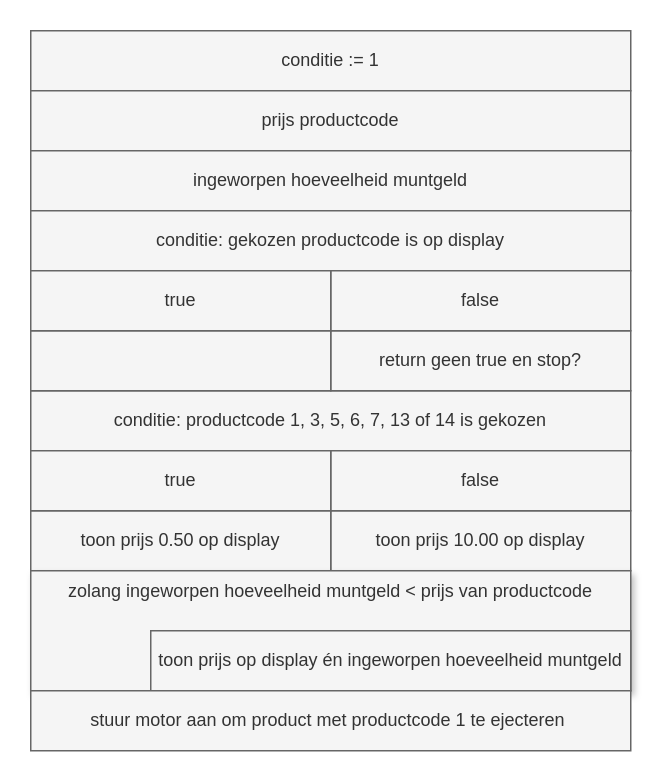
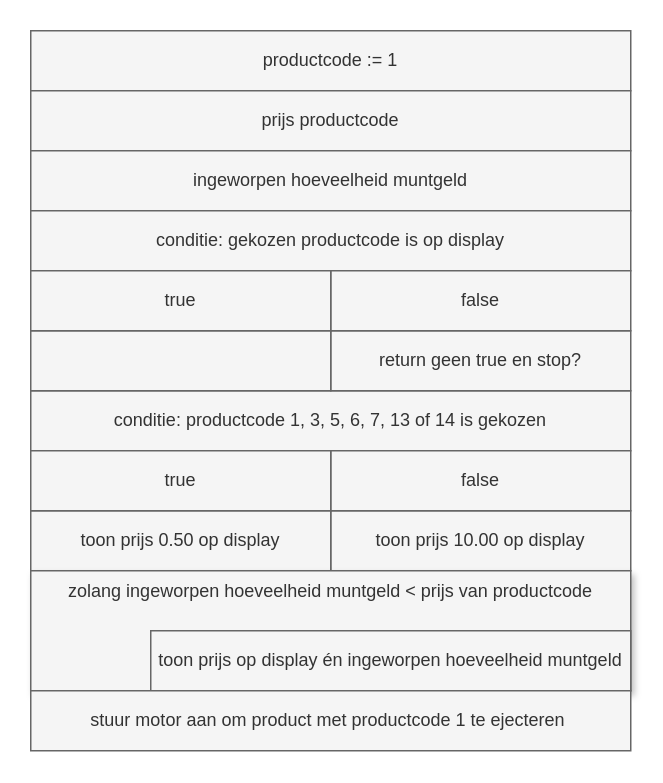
node "conditie := 1": label "conditie := 1" -> "productcode := 1"
